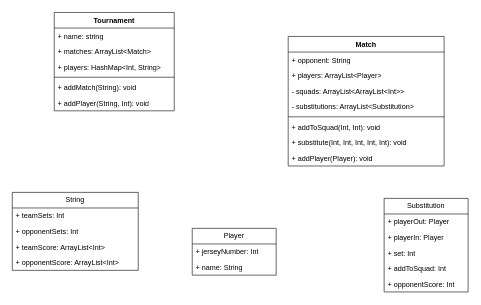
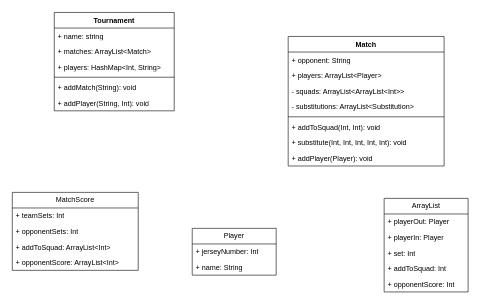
node "String": label "String" -> "MatchScore"
node "Substitution": label "Substitution" -> "ArrayList"
node "+ teamScore: ArrayList<Int>": label "+ teamScore: ArrayList<Int>" -> "+ addToSquad: ArrayList<Int>"
